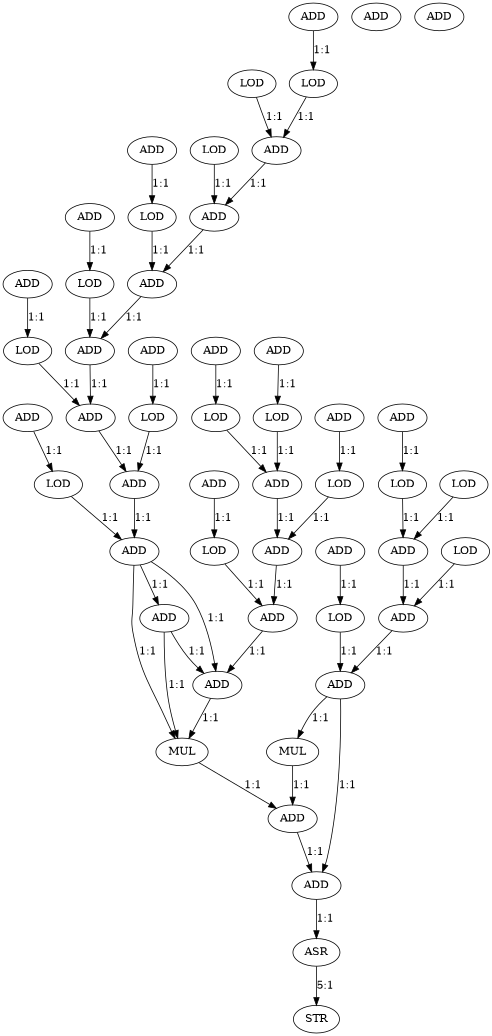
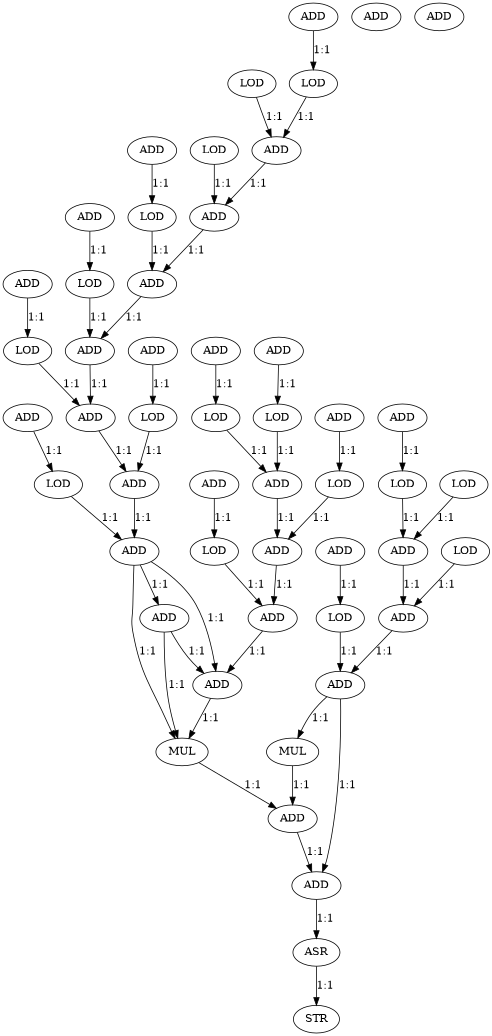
edge "ASR" -> "STR": label "5:1" -> "1:1"
